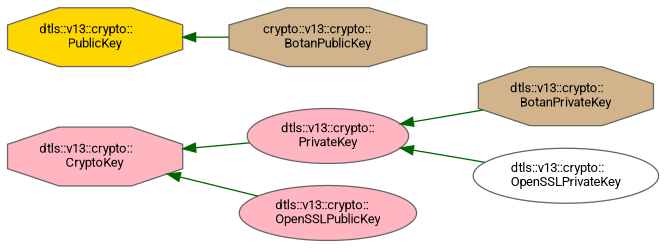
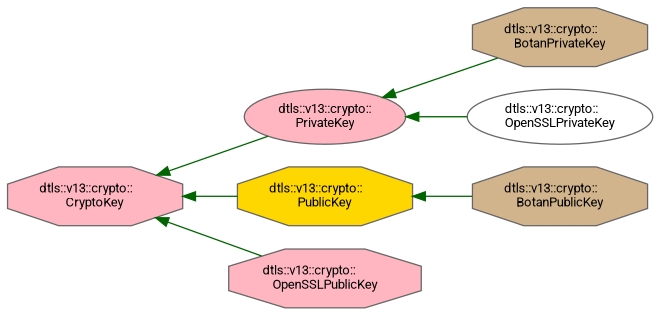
node "crypto::v13::crypto:: BotanPublicKey": label "crypto::v13::crypto:: BotanPublicKey" -> "dtls::v13::crypto:: BotanPublicKey"
edge "dtls::v13::crypto:: PublicKey" -> "dtls::v13::crypto:: CryptoKey": added
node "dtls::v13::crypto:: OpenSSLPublicKey": shape ellipse -> octagon
